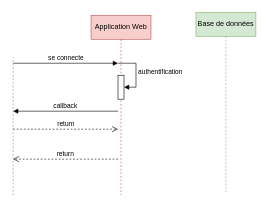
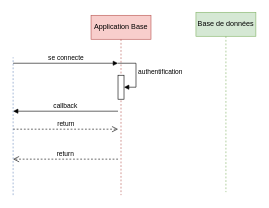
node "Application Web": label "Application Web" -> "Application Base"
